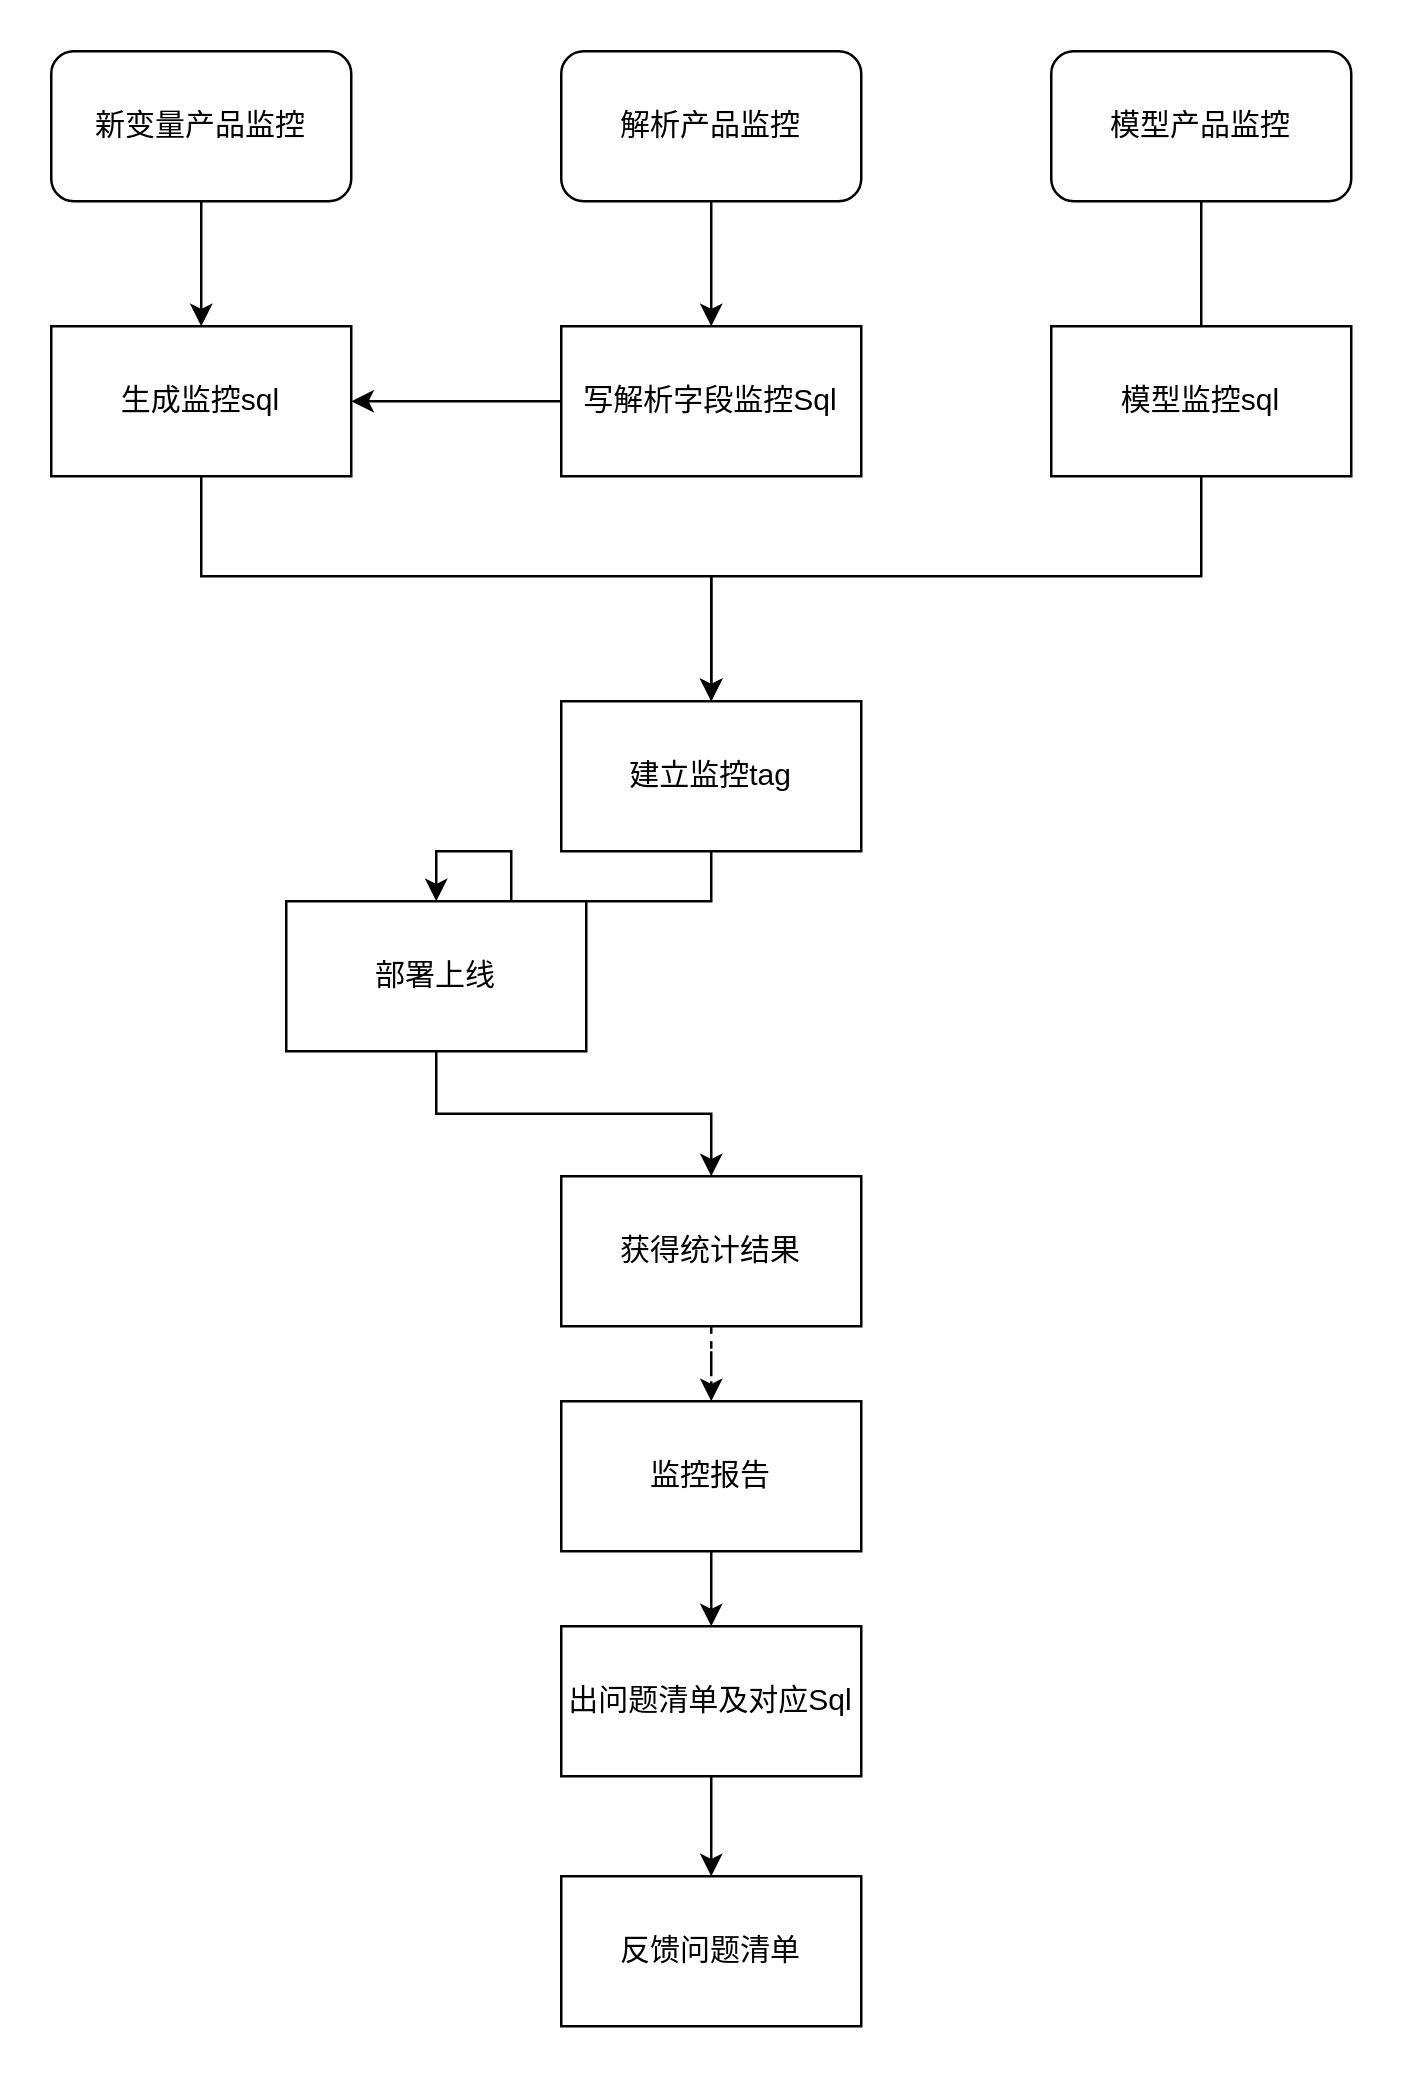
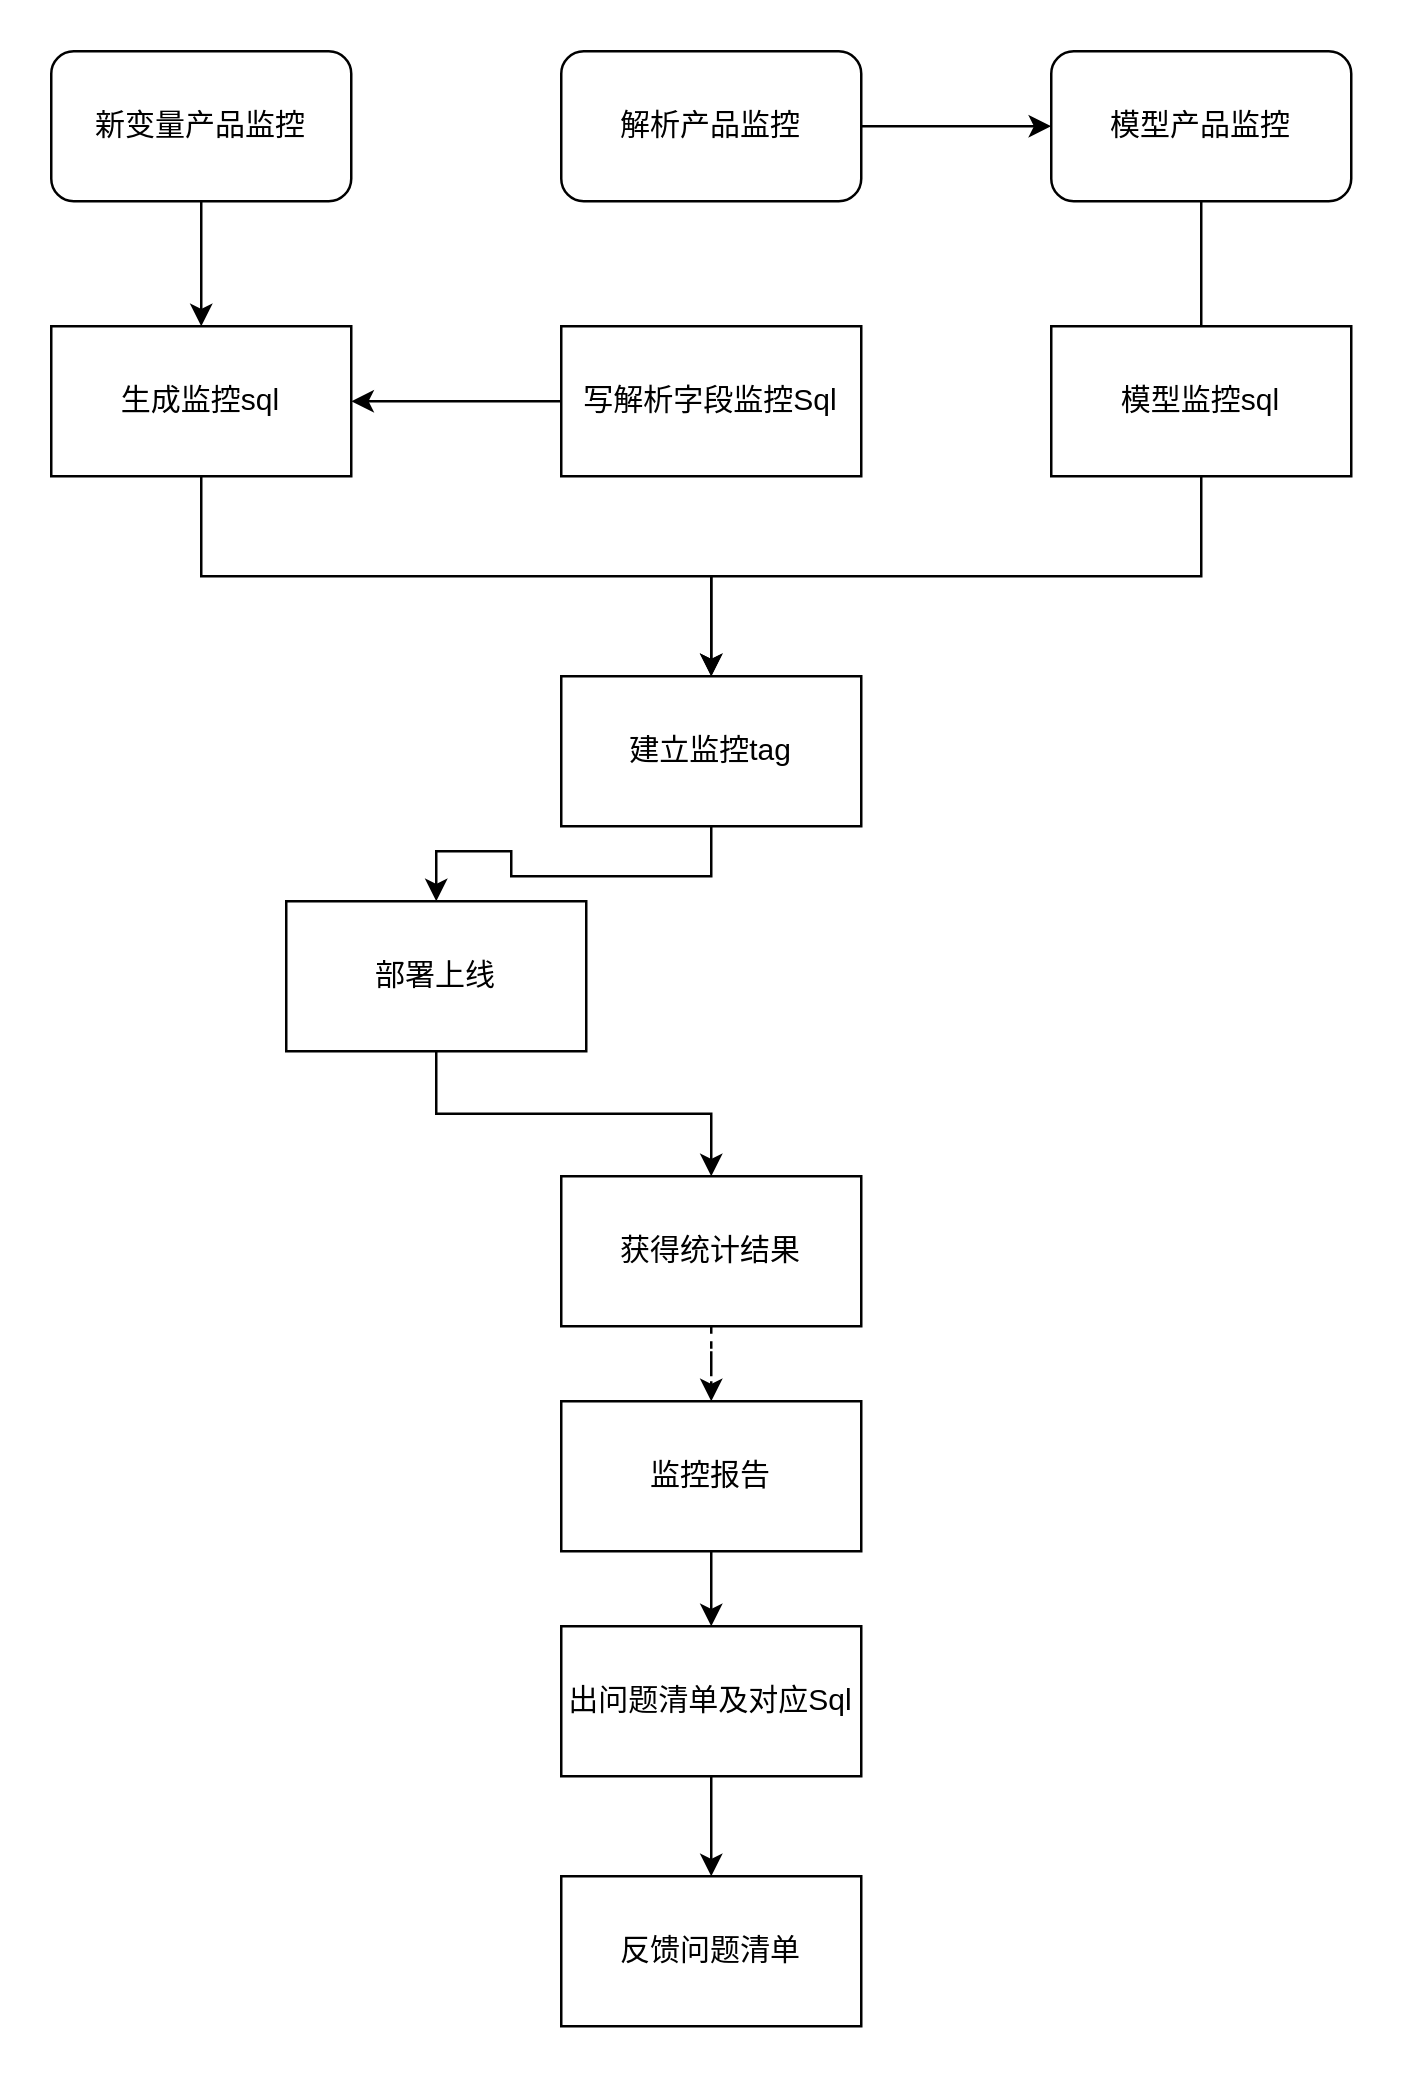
edge "解析产品监控" -> "写解析字段监控Sql": now "解析产品监控" -> "模型产品监控"
node "建立监控tag": moved (711, 776) -> (711, 751)
